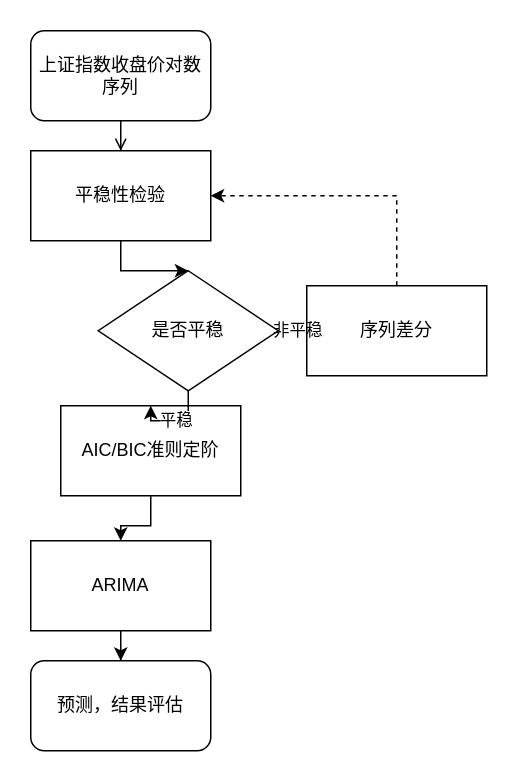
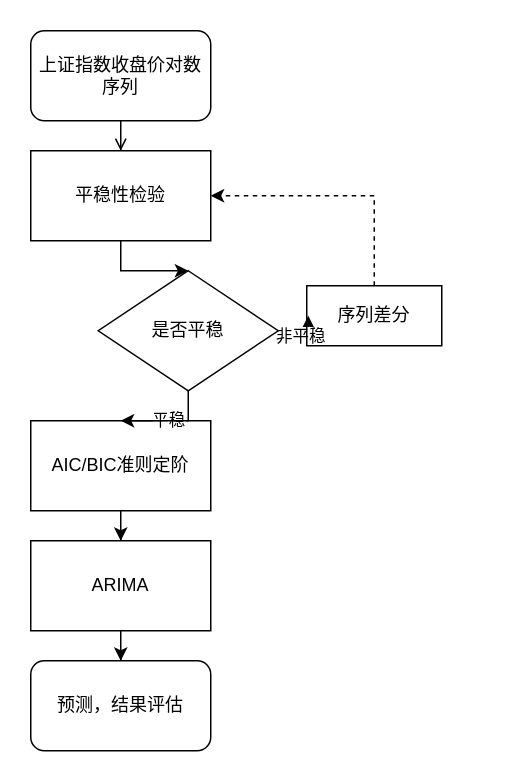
node "序列差分": size 180x90 -> 135x60
node "AIC/BIC准则定阶": moved (151, 451) -> (121, 466)
